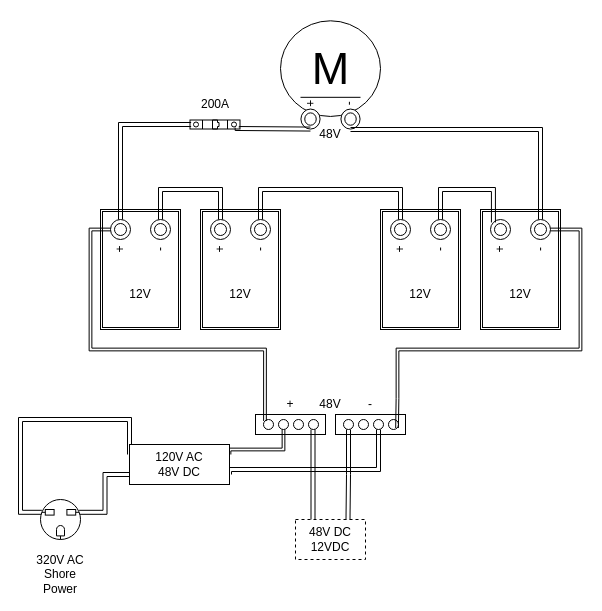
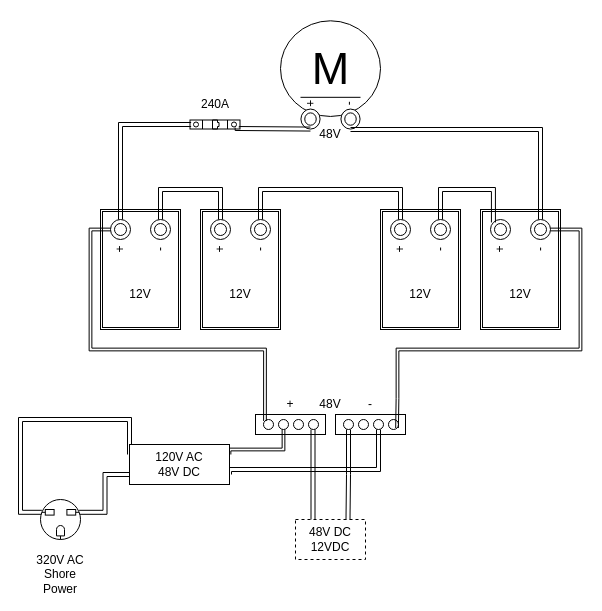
node "200A": label "200A" -> "240A"
